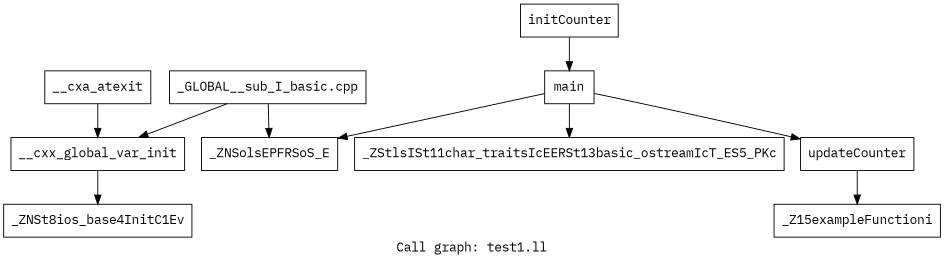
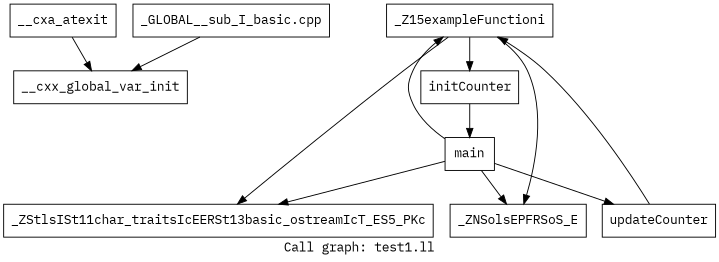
edge "_Z15exampleFunctioni" -> "initCounter": added
edge "main" -> "_Z15exampleFunctioni": added
edge "_GLOBAL__sub_I_basic.cpp" -> "_ZNSolsEPFRSoS_E": now "_Z15exampleFunctioni" -> "_ZNSolsEPFRSoS_E"
edge "_Z15exampleFunctioni" -> "_ZStlsISt11char_traitsIcEERSt13basic_ostreamIcT_ES5_PKc": added
node "_ZNSt8ios_base4InitC1Ev": removed
